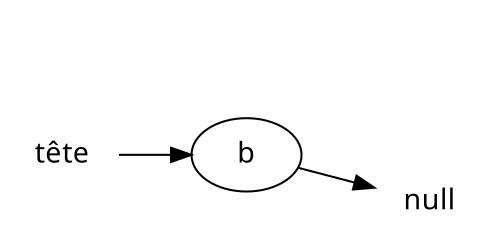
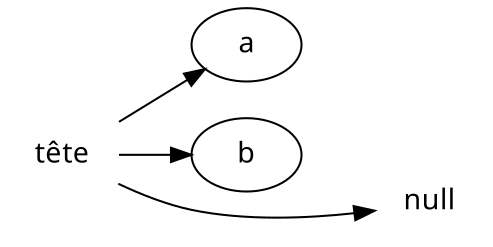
node "a": added
edge "b" -> "null": now "tête" -> "null"
